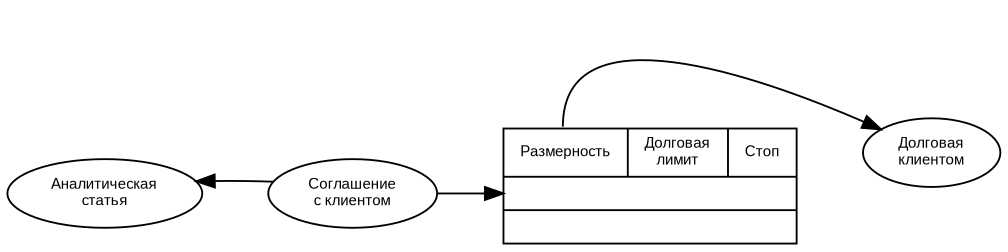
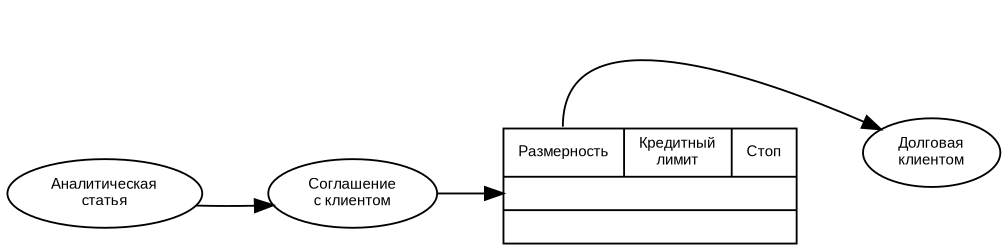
node "Размерность": text "Долговая" -> "Кредитный"
edge "Соглашение с клиентом" -> "Аналитическая статья": reversed
